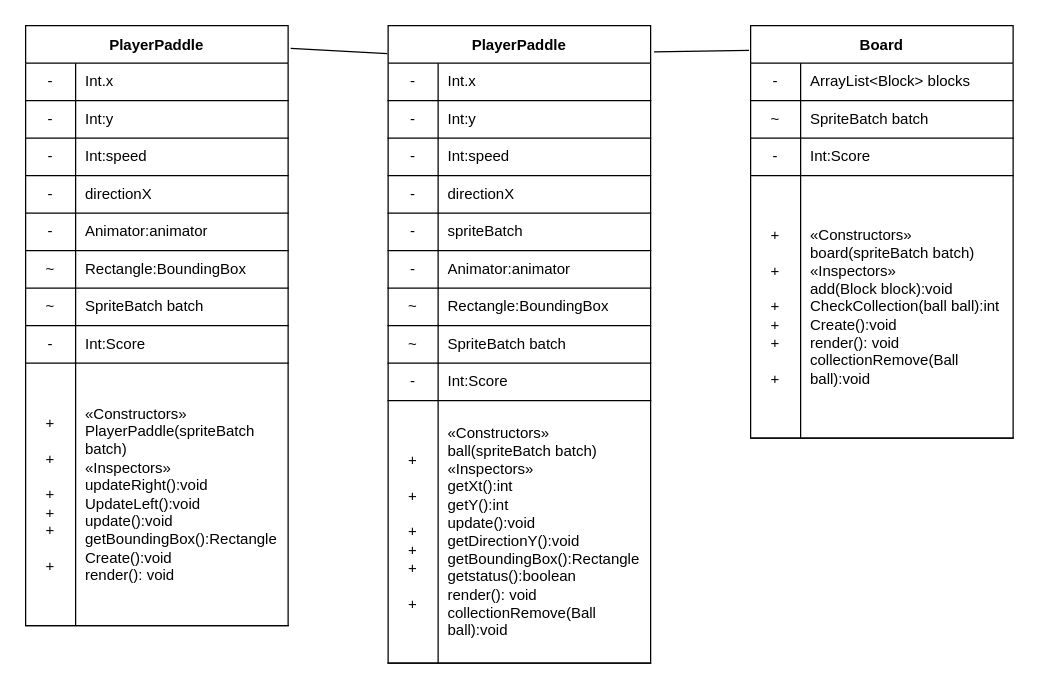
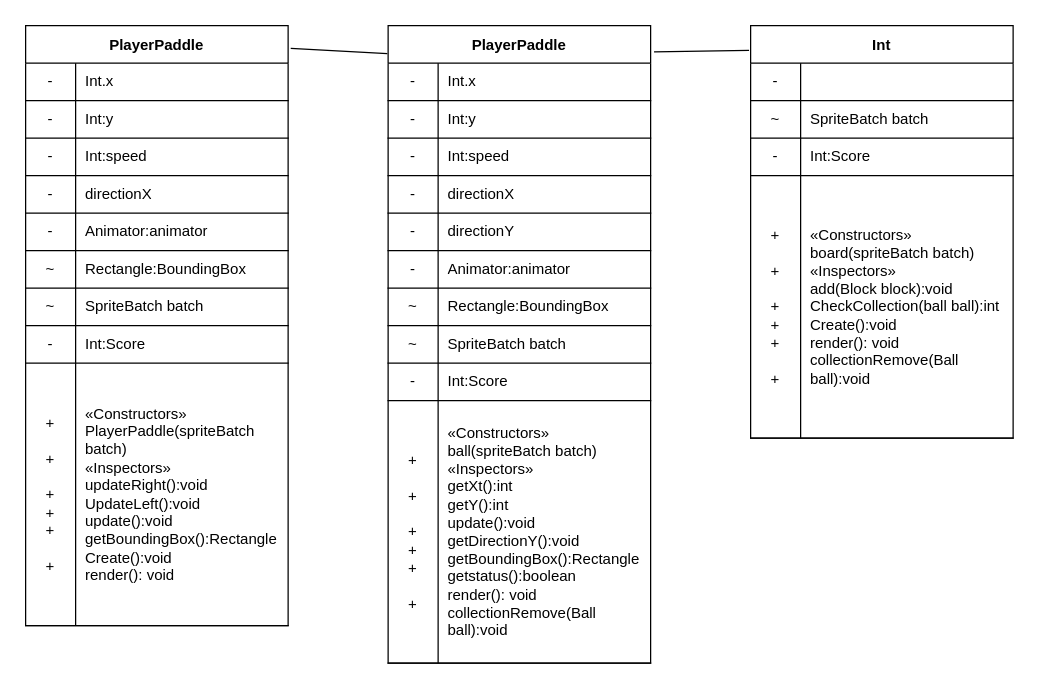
node "Board": label "Board" -> "Int"
node "ArrayList<Block> blocks": removed
node "spriteBatch": label "spriteBatch" -> "directionY"
